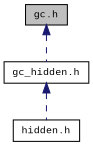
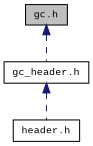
node "gc_hidden.h": label "gc_hidden.h" -> "gc_header.h"
node "hidden.h": label "hidden.h" -> "header.h"
